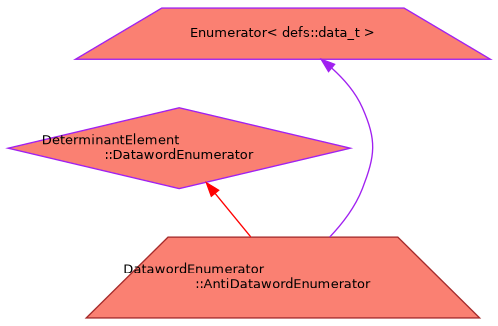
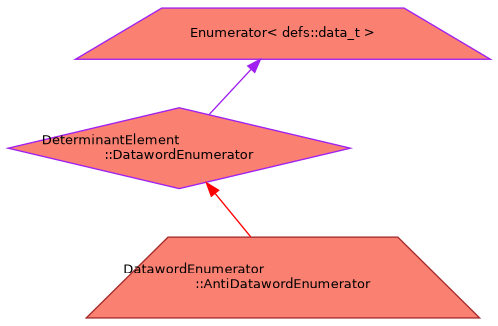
edge "DatawordEnumerator ::AntiDatawordEnumerator" -> "Enumerator< defs::data_t >": now "DeterminantElement ::DatawordEnumerator" -> "Enumerator< defs::data_t >"
